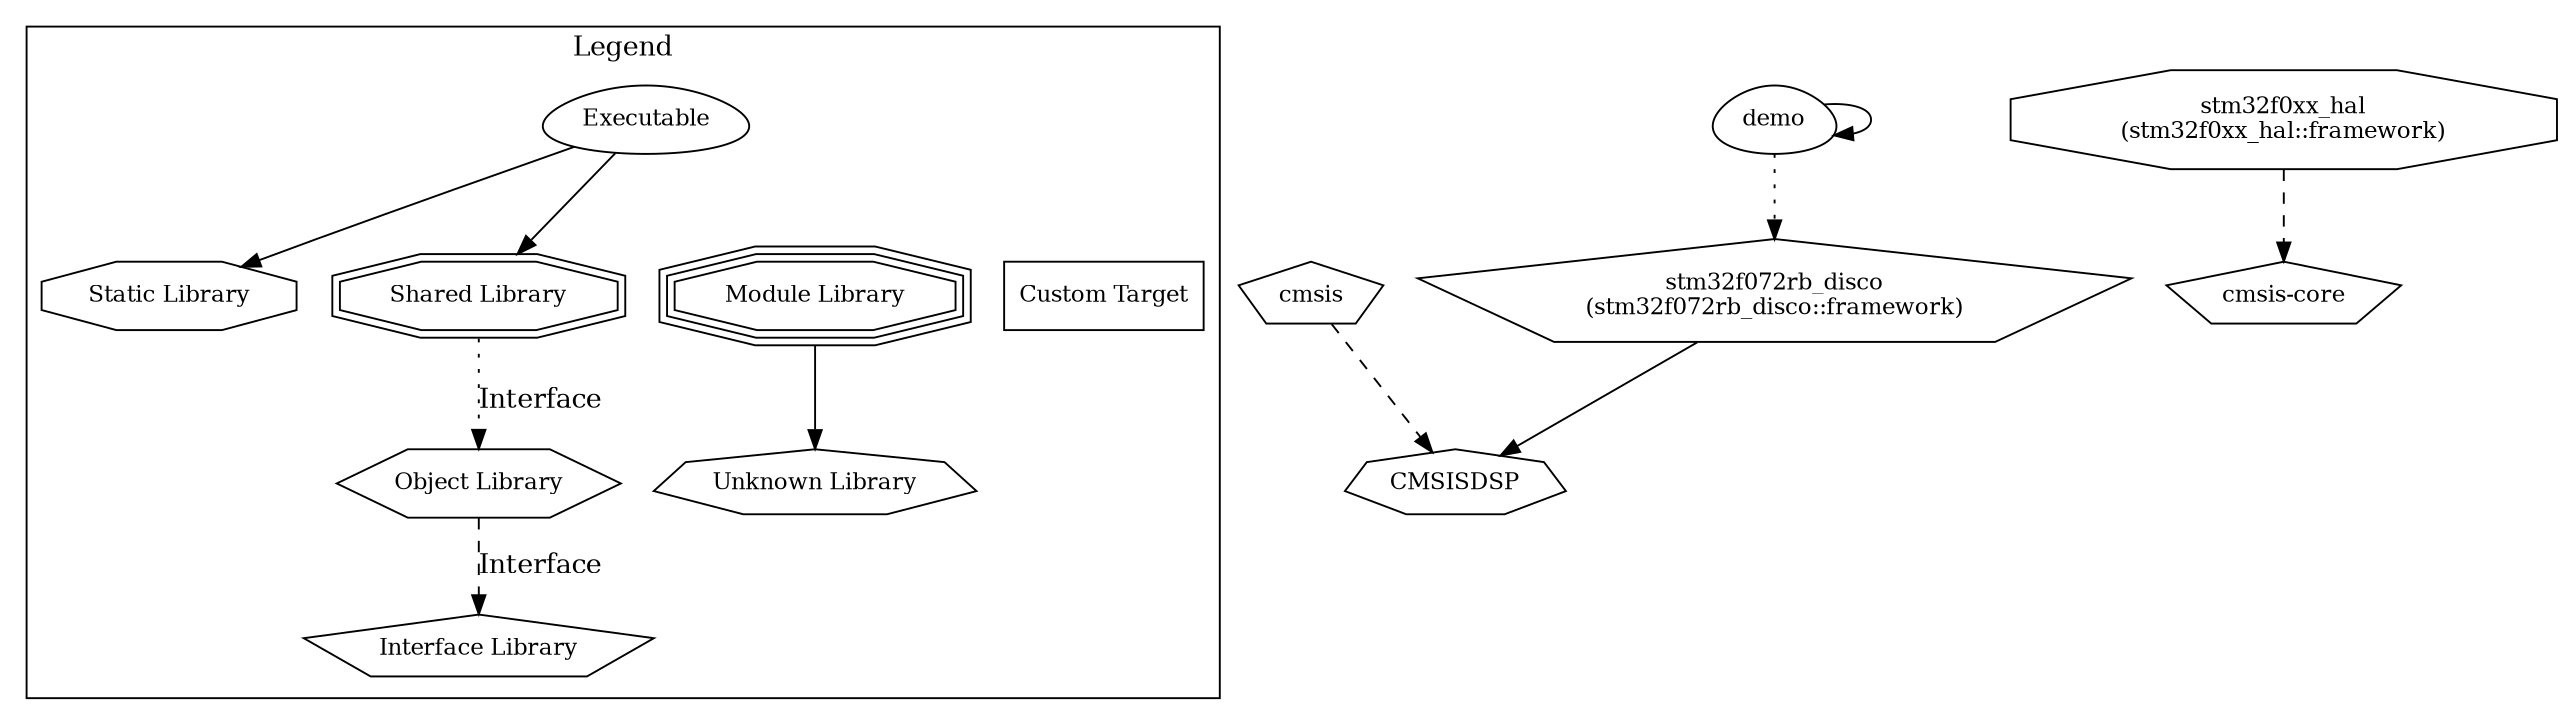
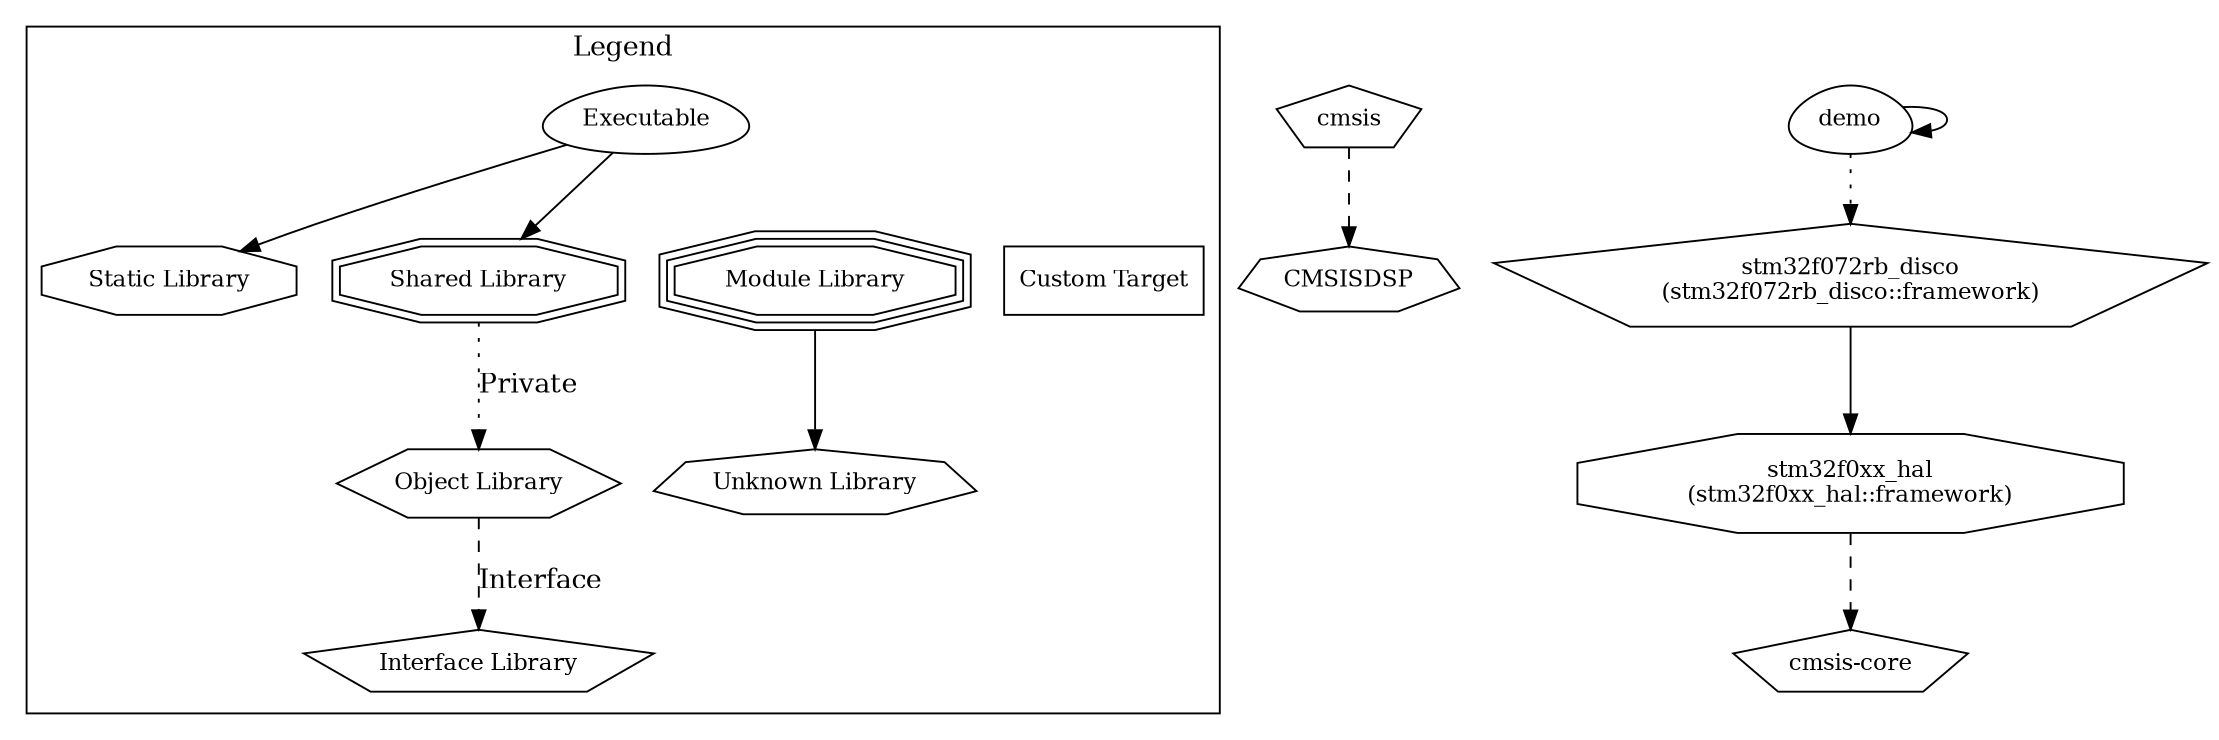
edge "stm32f072rb_disco (stm32f072rb_disco::framework)" -> "CMSISDSP": now "stm32f072rb_disco (stm32f072rb_disco::framework)" -> "stm32f0xx_hal (stm32f0xx_hal::framework)"
edge "Shared Library" -> "Object Library": label "Interface" -> "Private"
